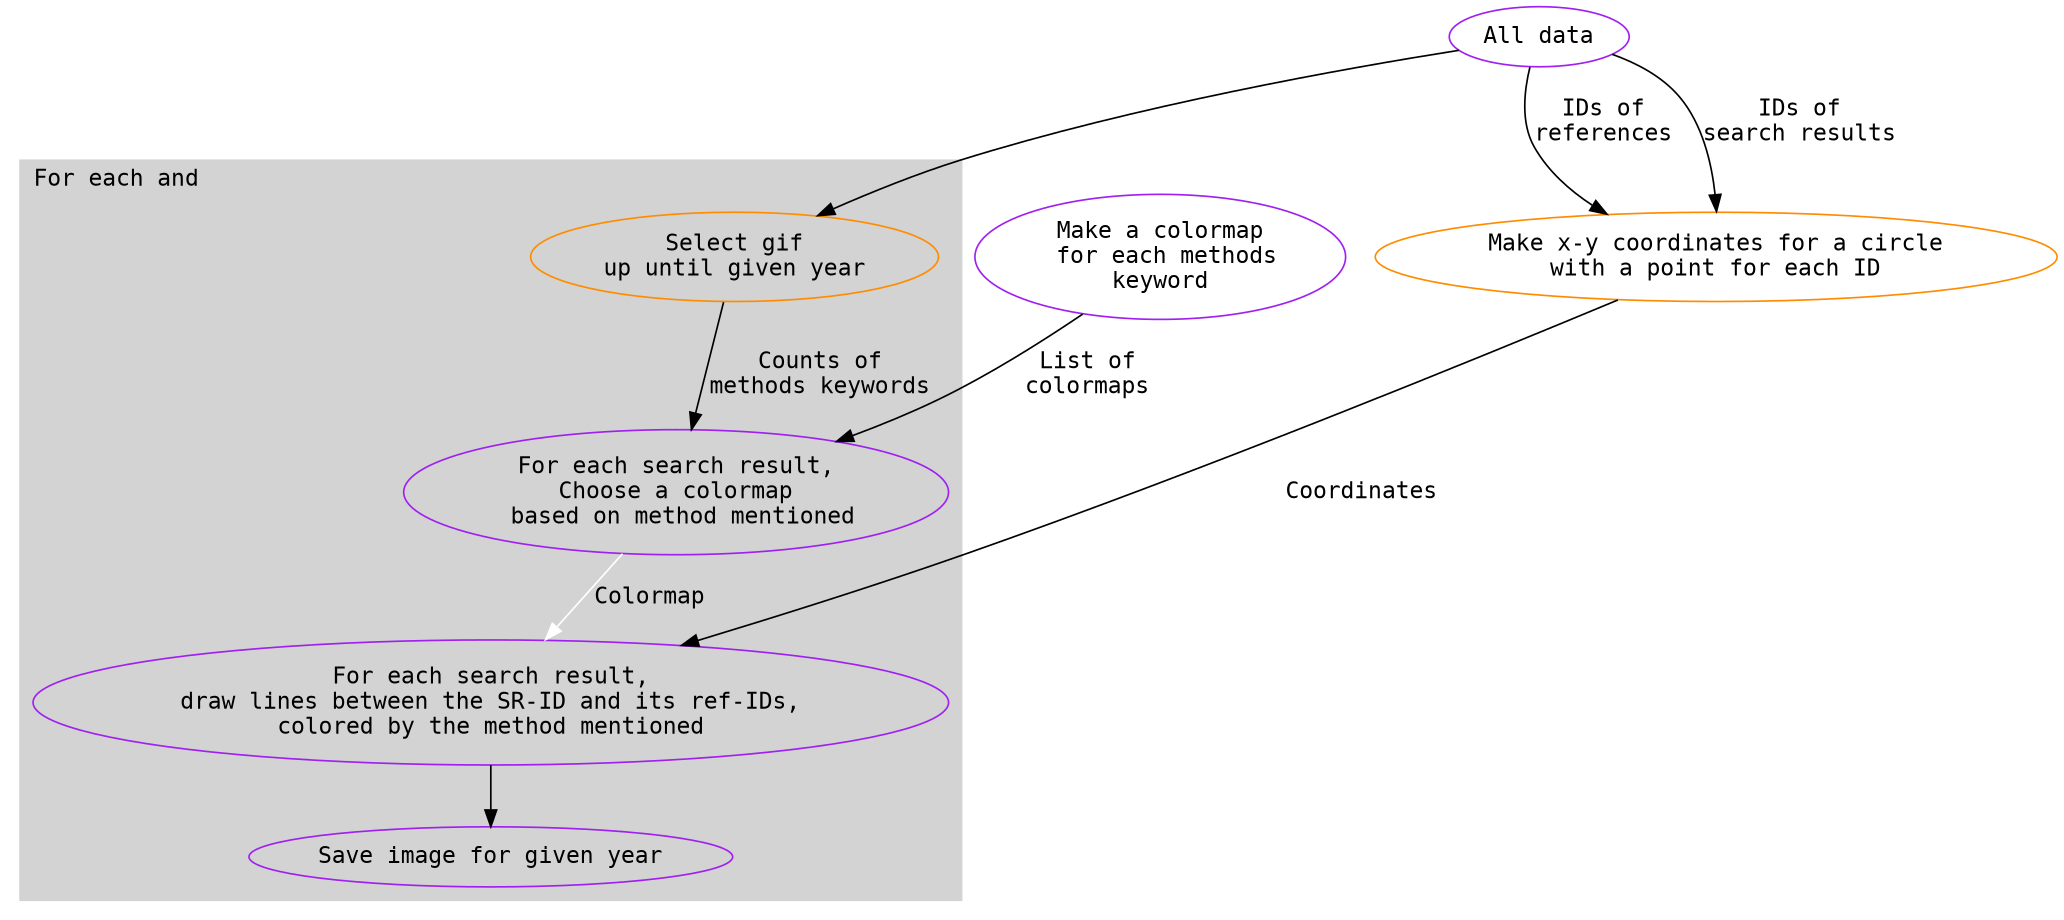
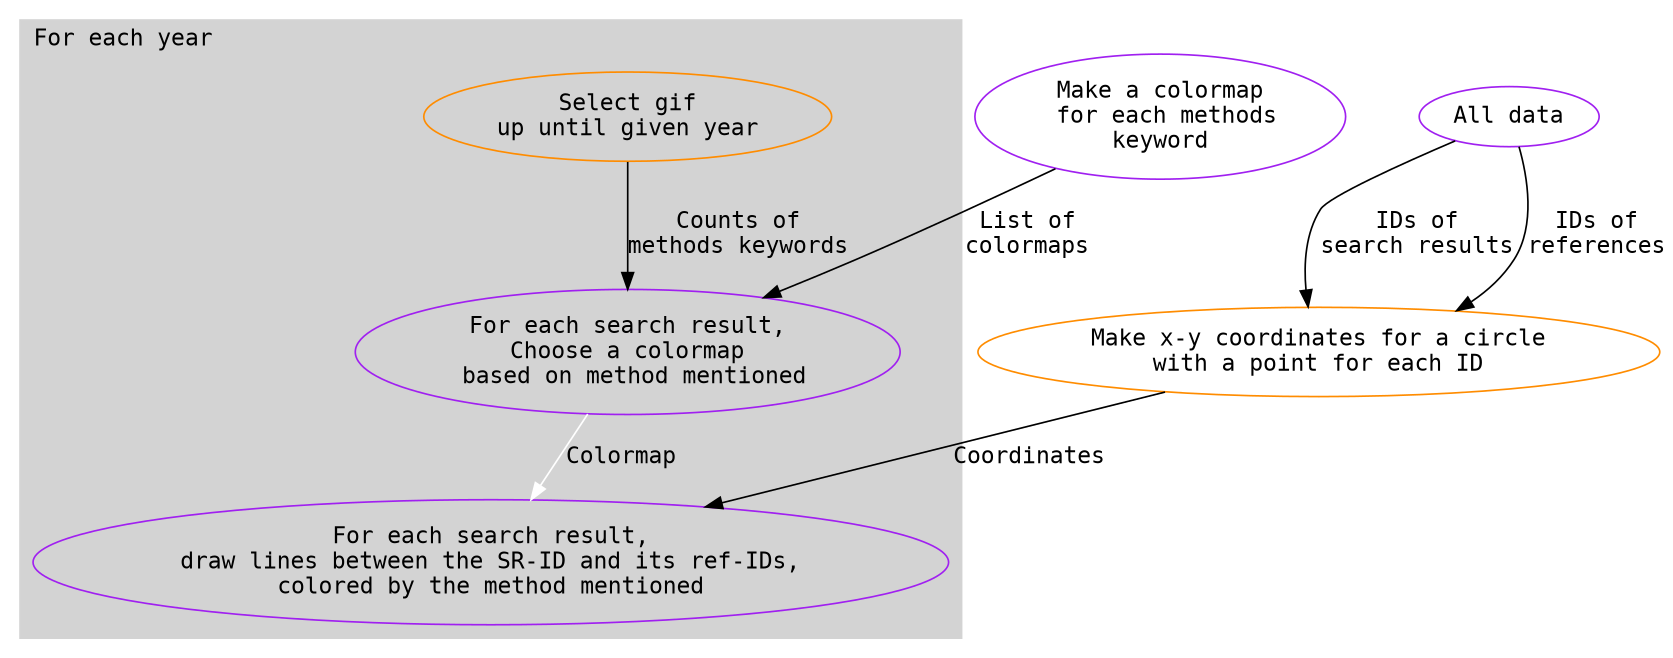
edge "All data" -> "Select gif up until given year": removed
cluster "For each and": label "For each and" -> "For each year"
node "Save image for given year": removed
